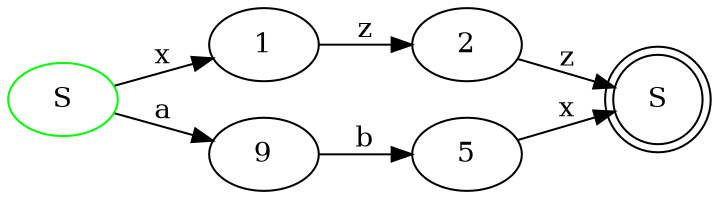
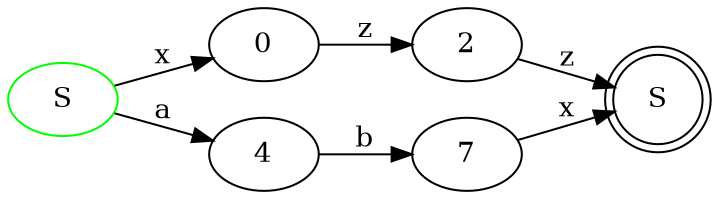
node "1": label "1" -> "0"
node "9": label "9" -> "4"
node "5": label "5" -> "7"
